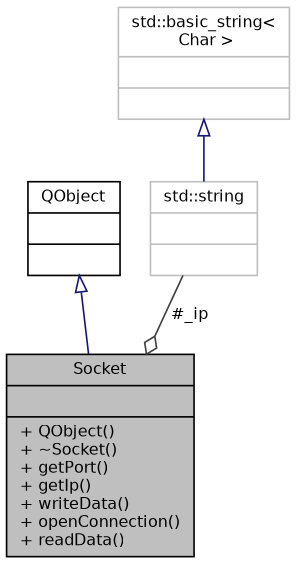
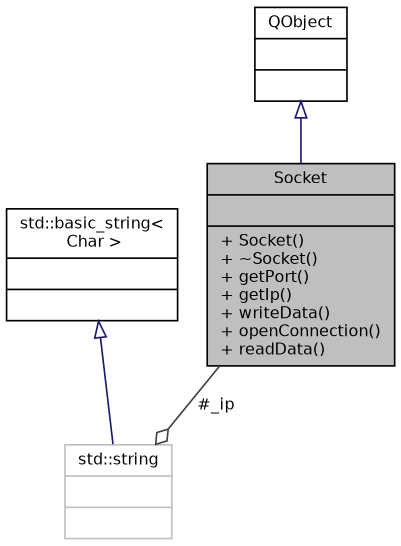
node "std::basic_string<": color grey75 -> black
edge "std::string" -> "Socket": reversed
node "Socket": text "+ QObject()" -> "+ Socket()"
